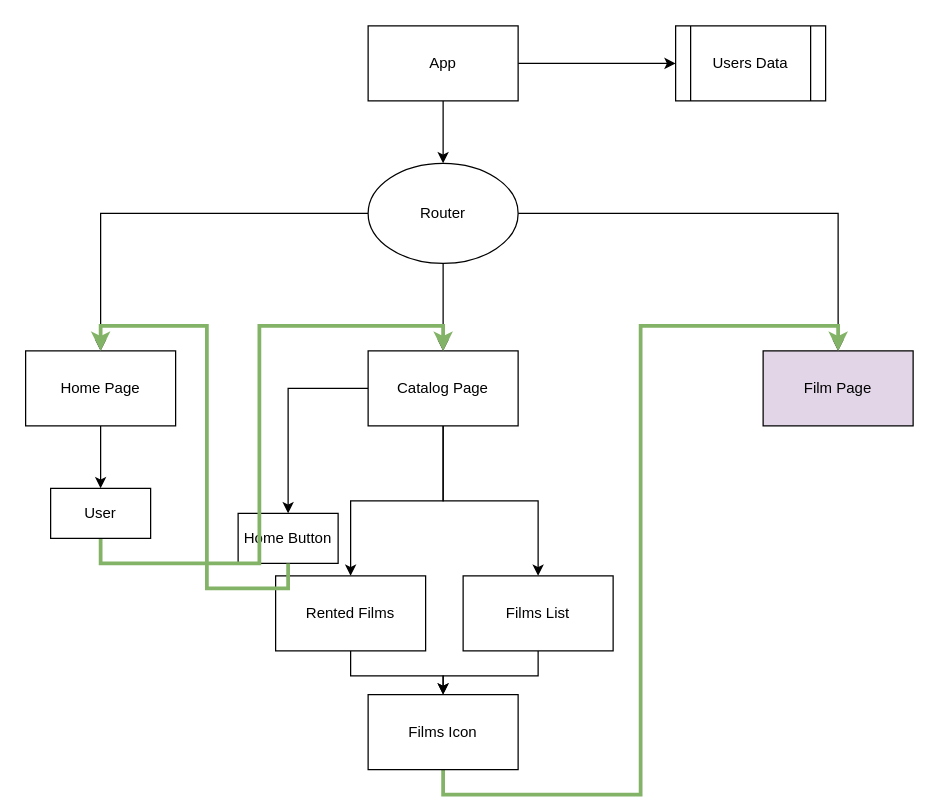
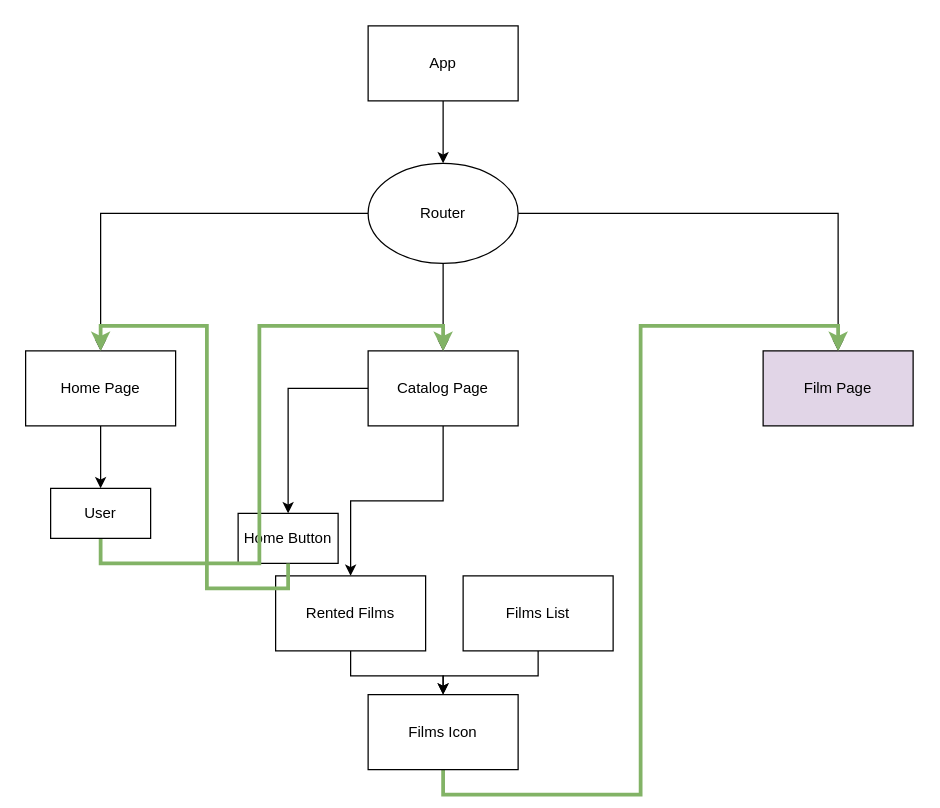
edge "App" -> "Users Data": removed
node "Users Data": removed
edge "Catalog Page" -> "Films List": removed
